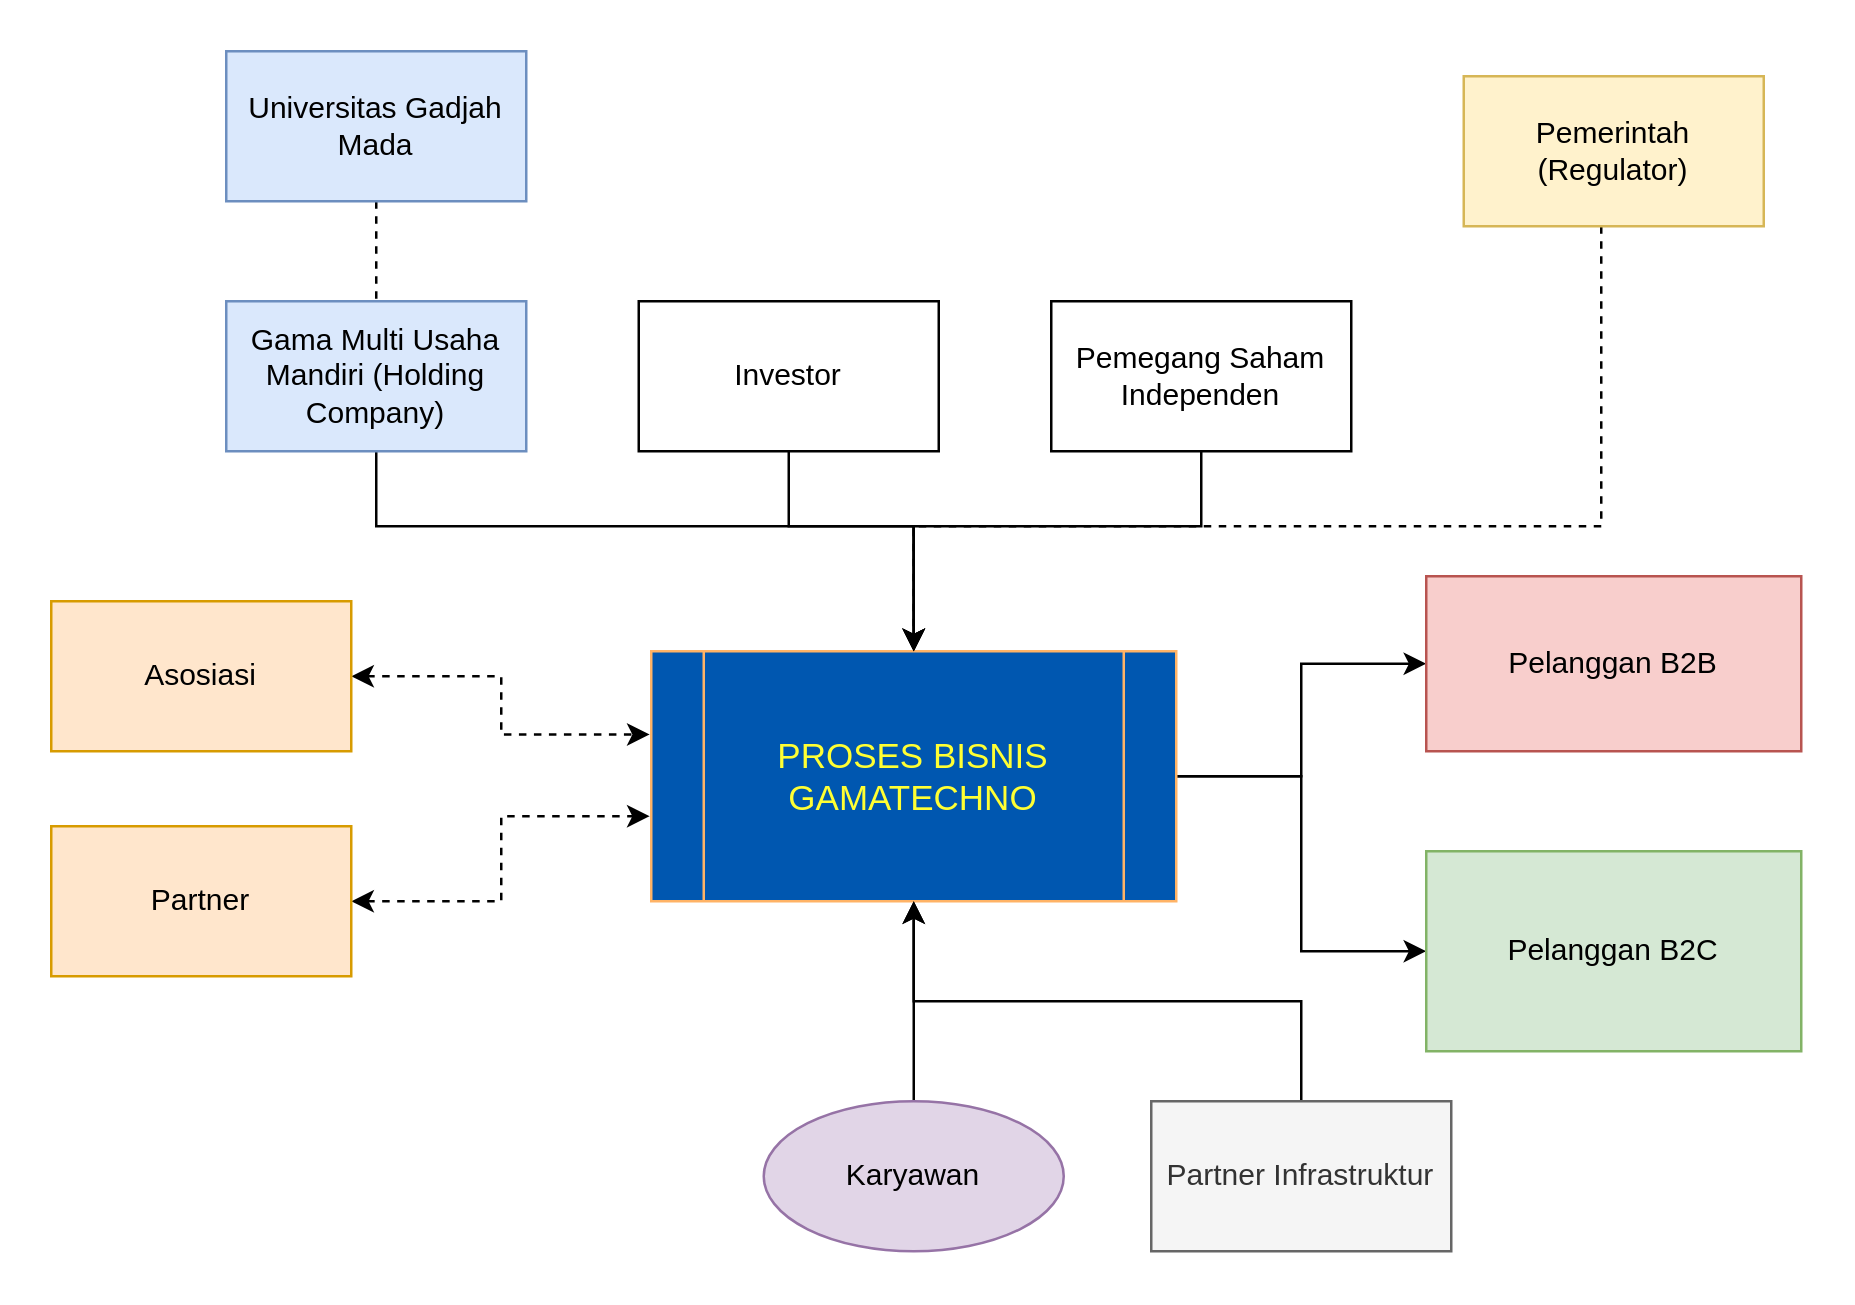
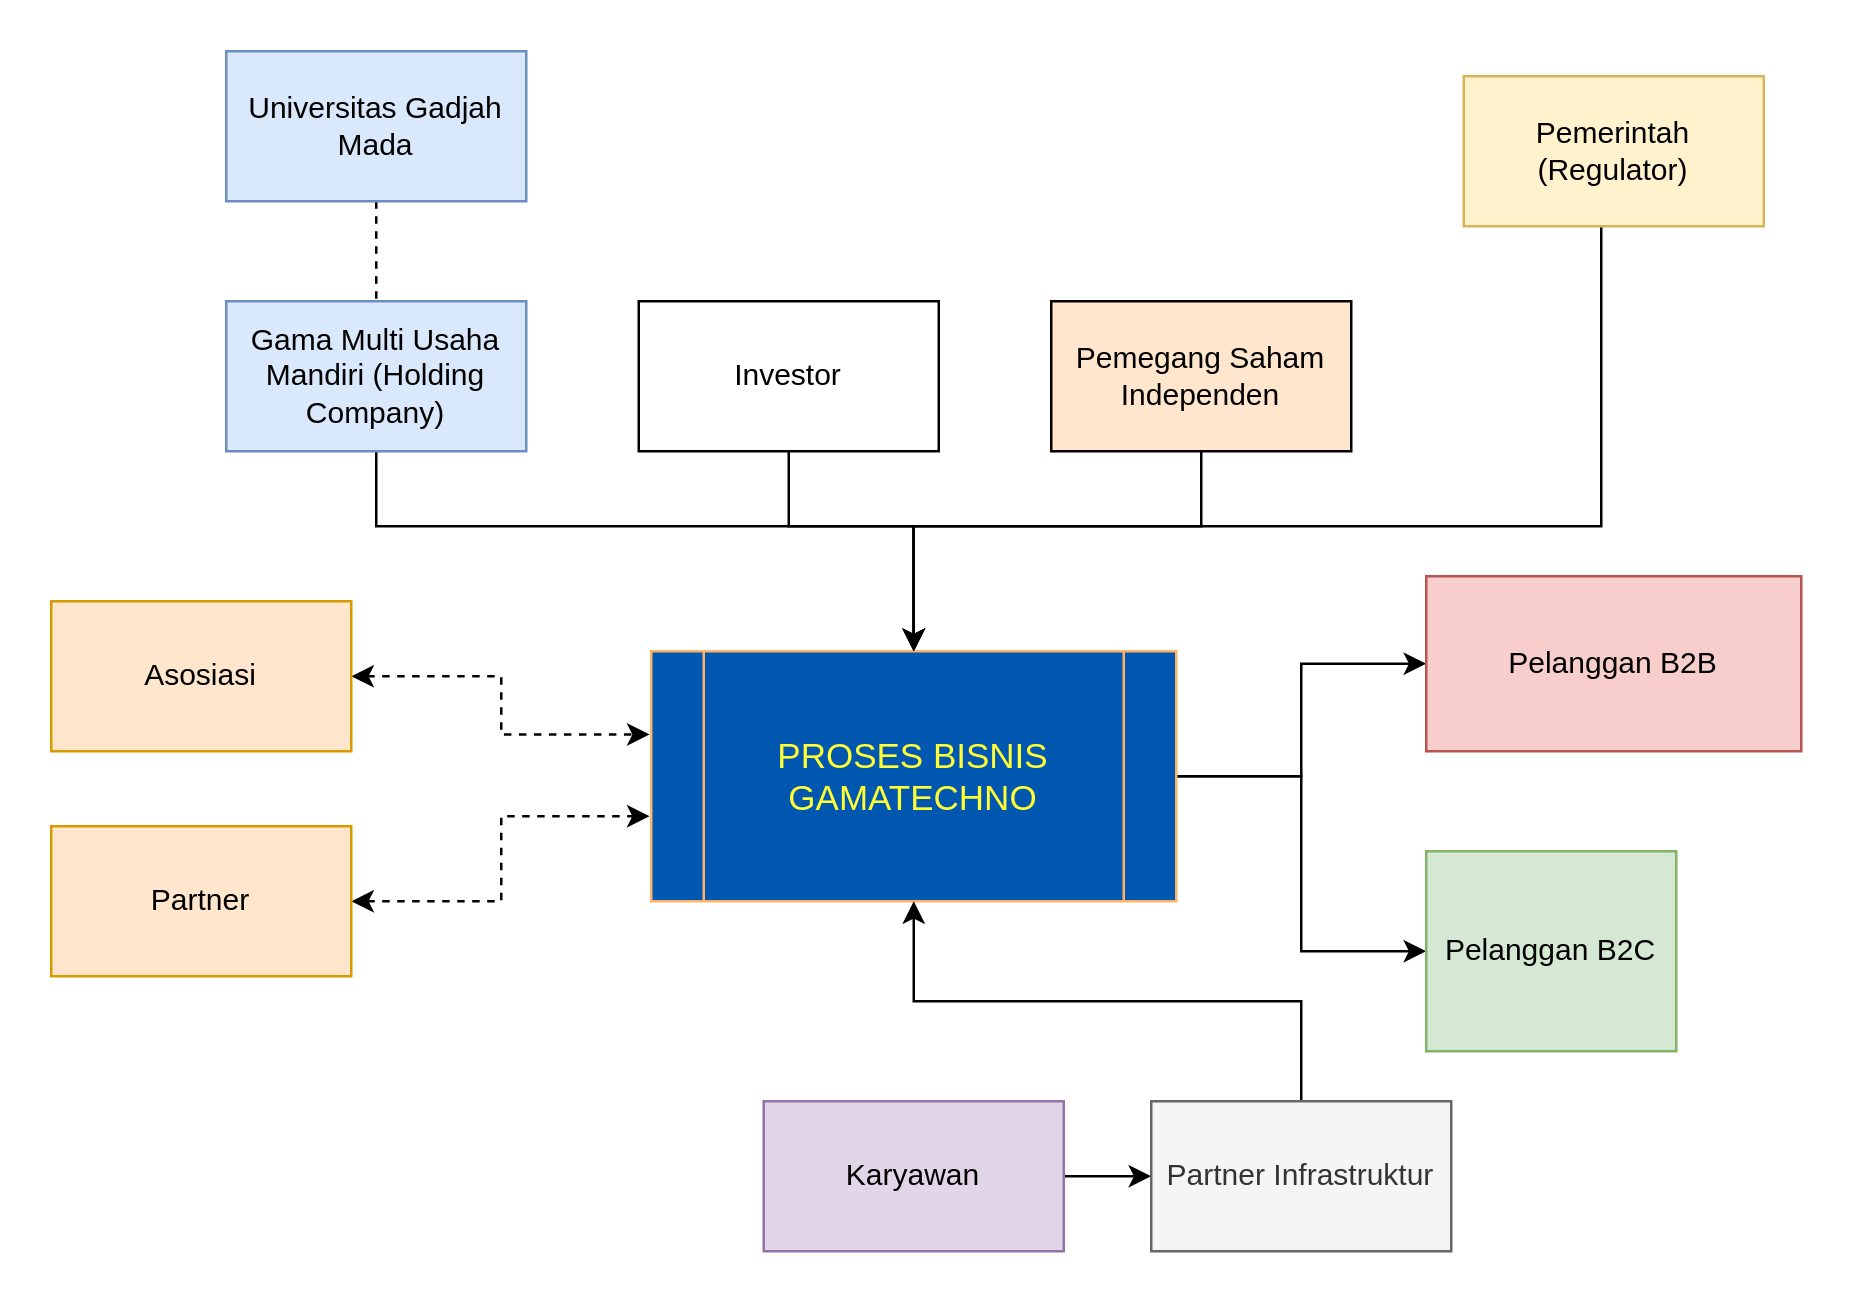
node "Pemegang Saham Independen": fillcolor #ffffff -> #ffe6cc
edge "Pemerintah (Regulator)" -> "PROSES BISNIS GAMATECHNO": style dashed -> solid
node "Pelanggan B2C": size 375x200 -> 250x200
edge "Karyawan" -> "PROSES BISNIS GAMATECHNO": now "Karyawan" -> "Partner Infrastruktur"
node "Karyawan": shape ellipse -> rectangle
